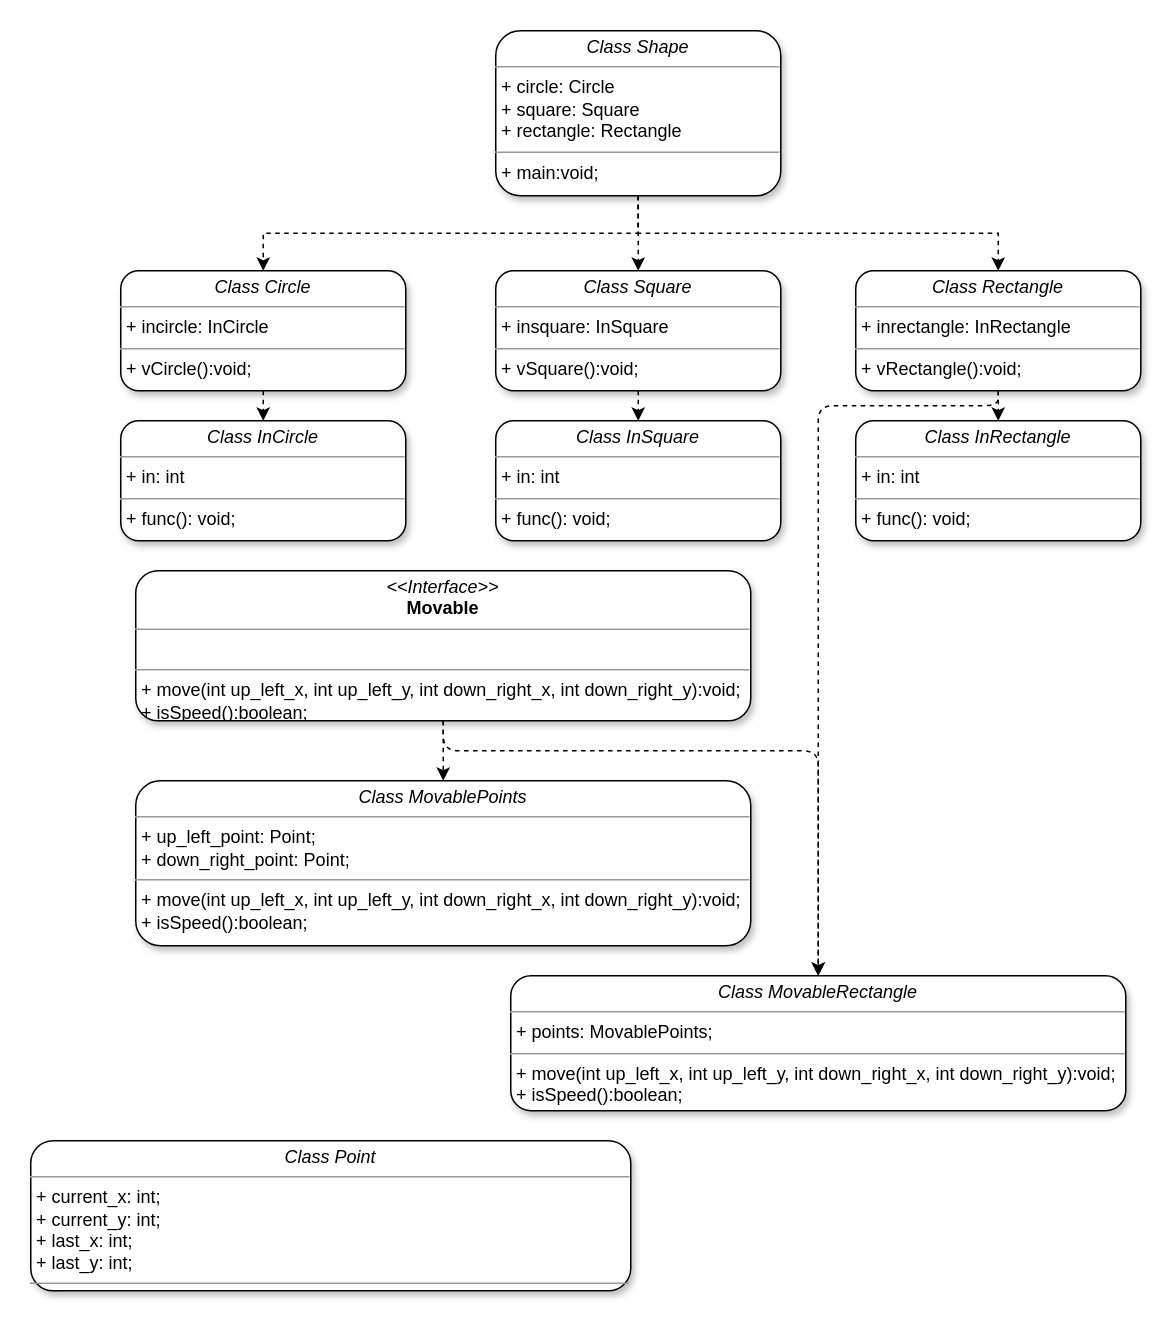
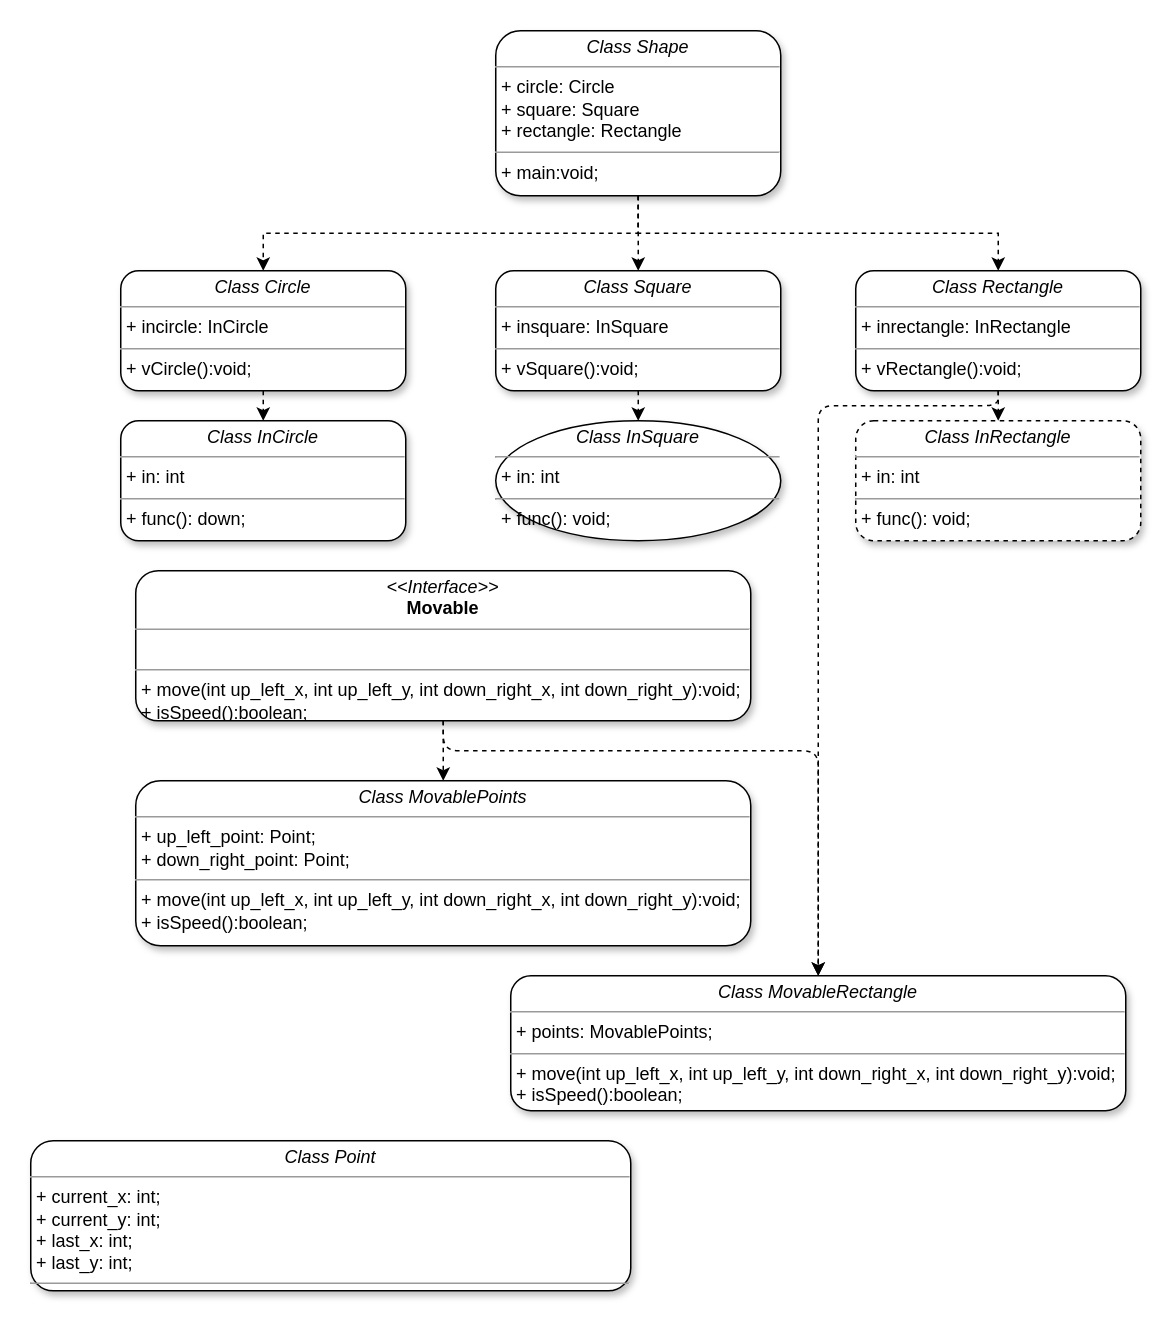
node "Class InCircle + in: int + func(): void;": label "Class InCircle + in: int + func(): void;" -> "Class InCircle + in: int + func(): down;"
node "Class InSquare + in: int + func(): void;": shape rounded rectangle -> ellipse
node "Class InRectangle + in: int + func(): void;": style solid -> dashed
